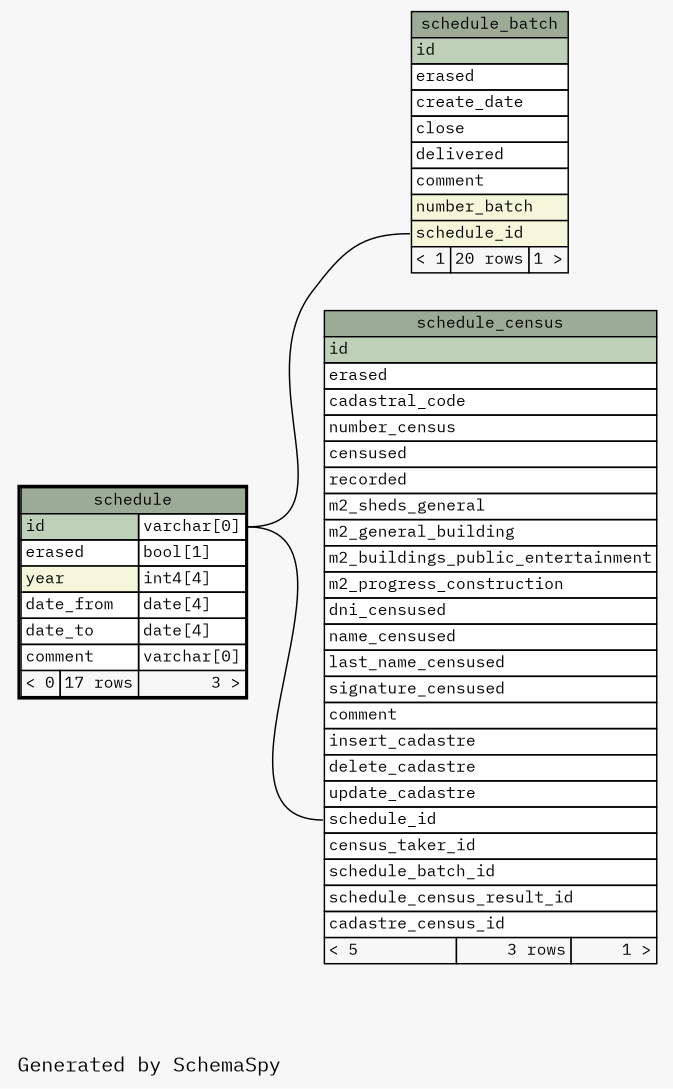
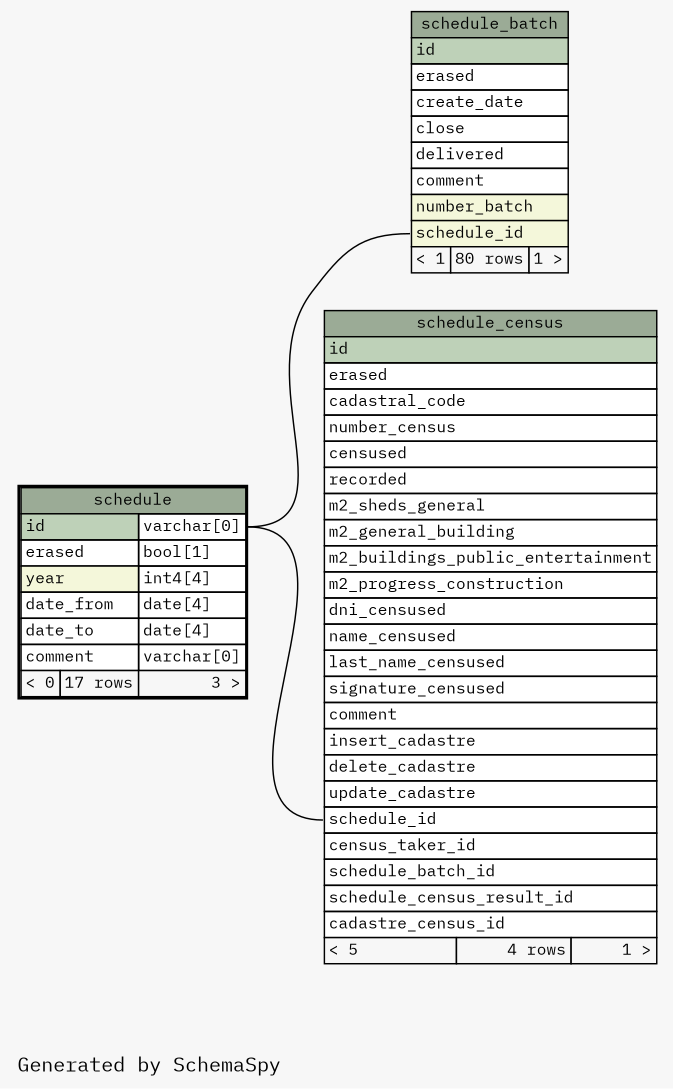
node "schedule_batch": text "20 rows" -> "80 rows"
node "schedule_census": text "3 rows" -> "4 rows"
